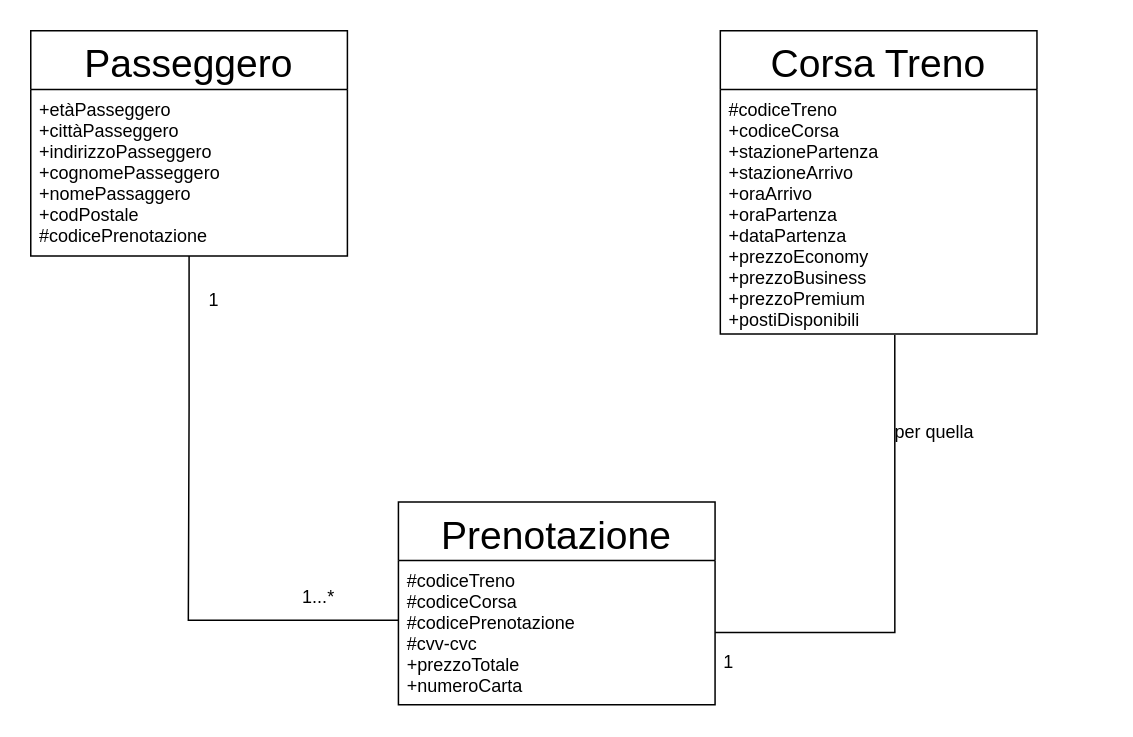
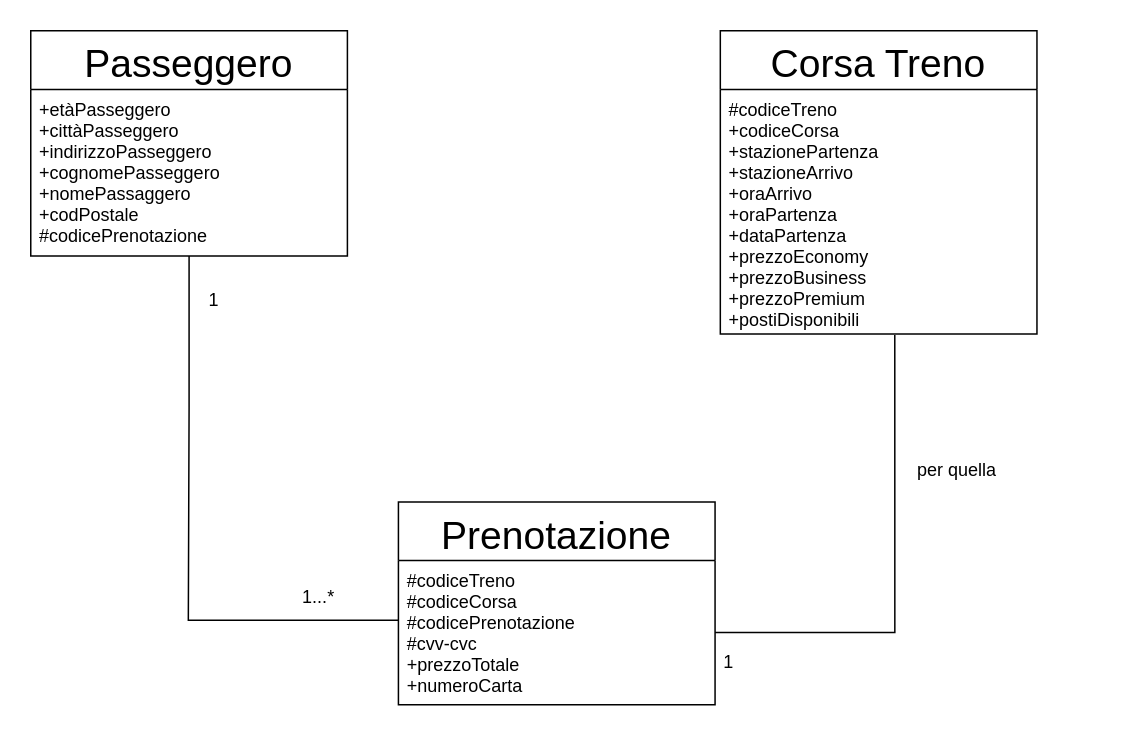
node "per quella": moved (984, 441) -> (1007, 479)
